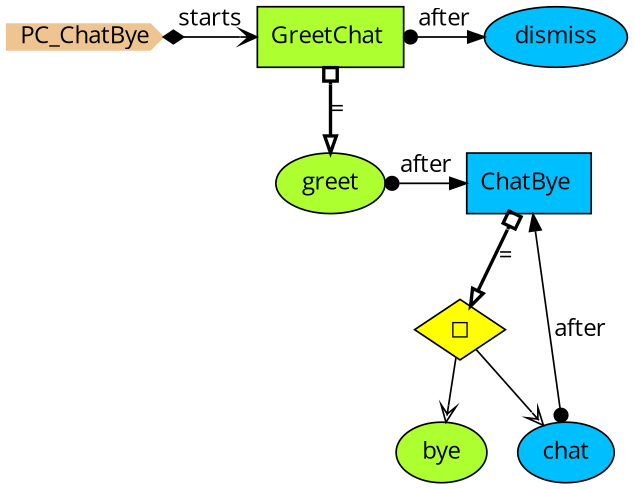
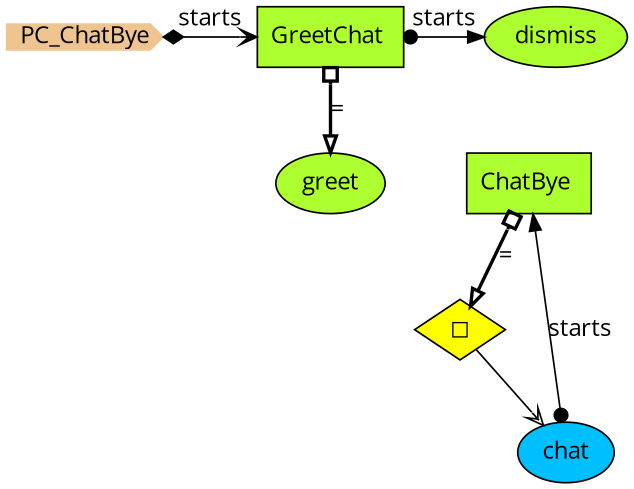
edge "GreetChat" -- "dismiss": label "after" -> "starts"
node "dismiss": fillcolor deepskyblue -> greenyellow
edge "greet" -- "ChatBye": removed, label "after"
node "ChatBye": fillcolor deepskyblue -> greenyellow
edge "ChatBye" -- "chat": label "after" -> "starts"
node "bye": removed
